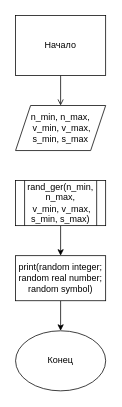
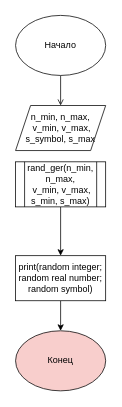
node "Начало": shape rectangle -> ellipse
node "n_min, n_max, v_min, v_max, s_min, s_max": label "n_min, n_max, v_min, v_max, s_min, s_max" -> "n_min, n_max, v_min, v_max, s_symbol, s_max"
node "rand_ger(n_min, n_max, v_min, v_max, s_min, s_max)": moved (60, 203) -> (60, 184)
node "Конец": fillcolor #ffffff -> #f8cecc
